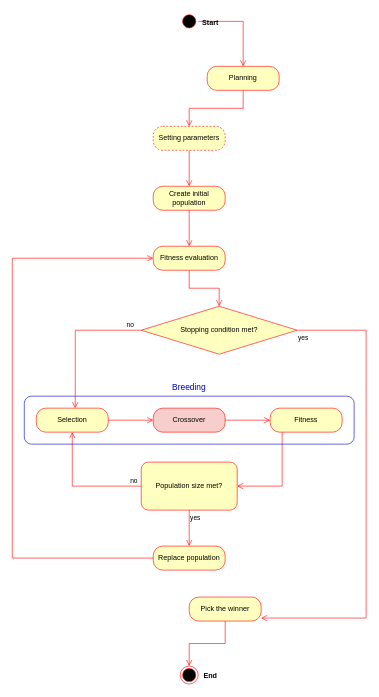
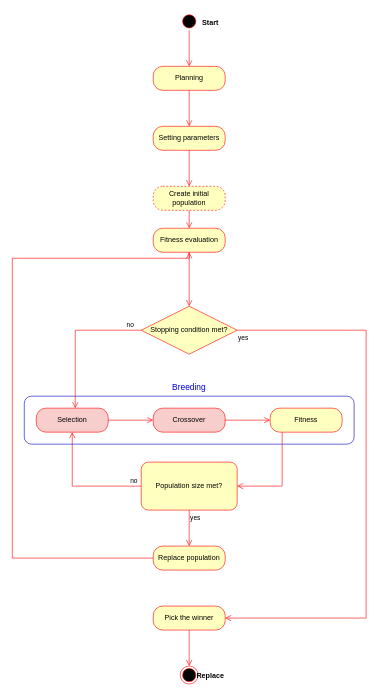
node "Planning": moved (243, 78) -> (189, 78)
node "Setting parameters": style dashed -> solid
node "Create initial population": style solid -> dashed
node "Fitness evaluation": moved (189, 258) -> (189, 240)
node "Stopping condition met?": size 156x48 -> 96x48
node "Selection": fillcolor #ffffc0 -> #f8cecc
node "Pick the winner": moved (225, 609) -> (189, 618)
node "End": label "End" -> "Replace"
